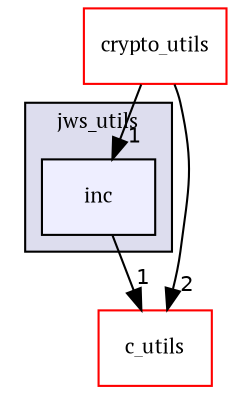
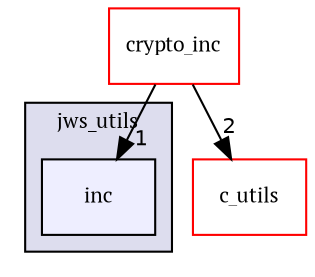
node "crypto_utils": label "crypto_utils" -> "crypto_inc"
edge "inc" -> "c_utils": removed
